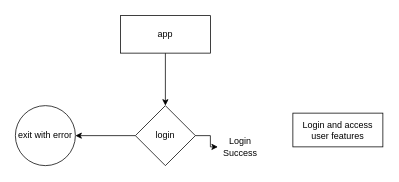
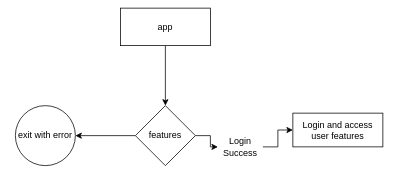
node "app": moved (165, 34) -> (165, 27)
edge "Login Success" -> "Login and access user features": added
node "login": label "login" -> "features"
